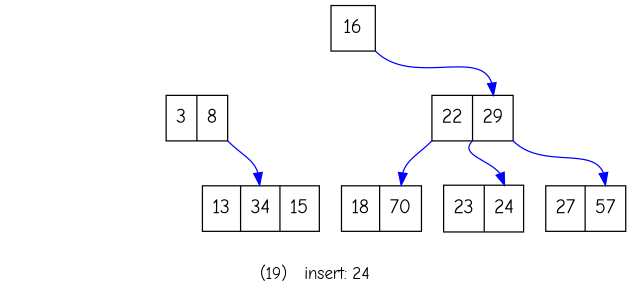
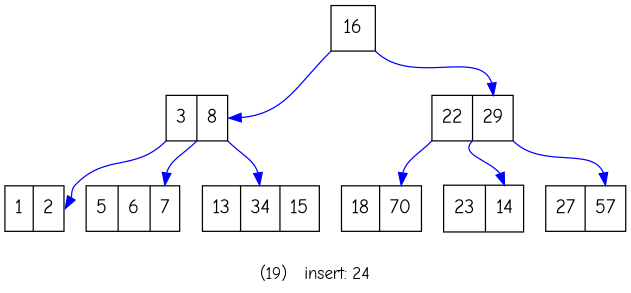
edge "16" -> "3": added
node "23": text "24" -> "14"
node "1": added
node "5": added
